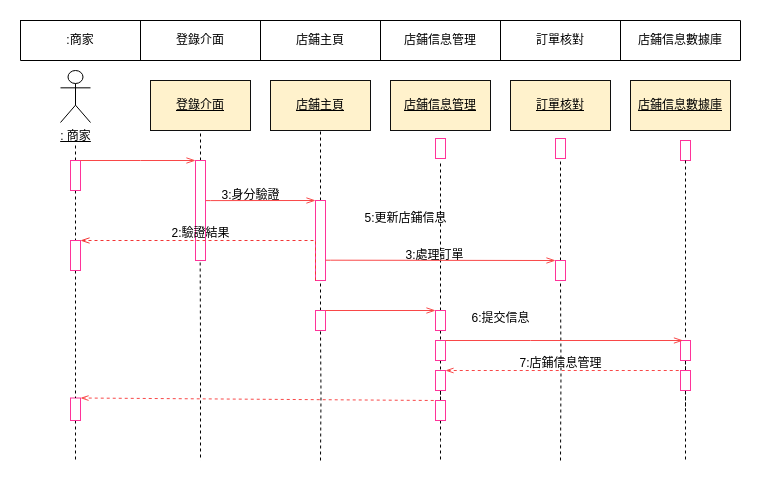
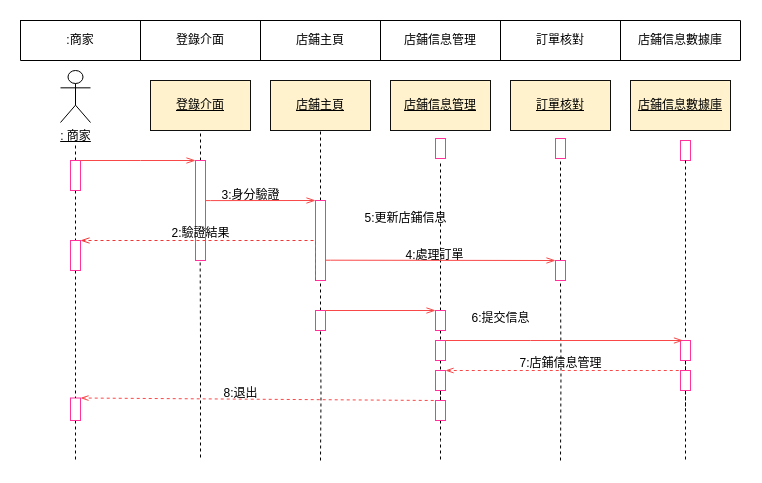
node "3:處理訂單": label "3:處理訂單" -> "4:處理訂單"
node "8:退出": added
